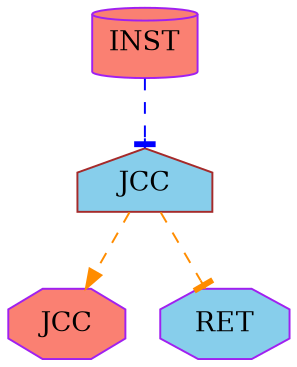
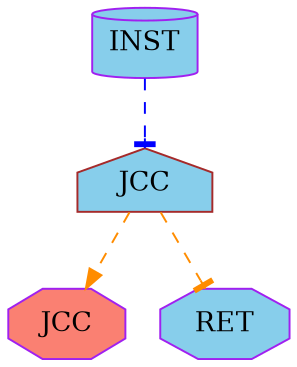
node "INST": fillcolor salmon -> skyblue
